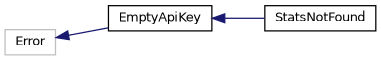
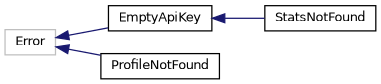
node "ProfileNotFound": added
